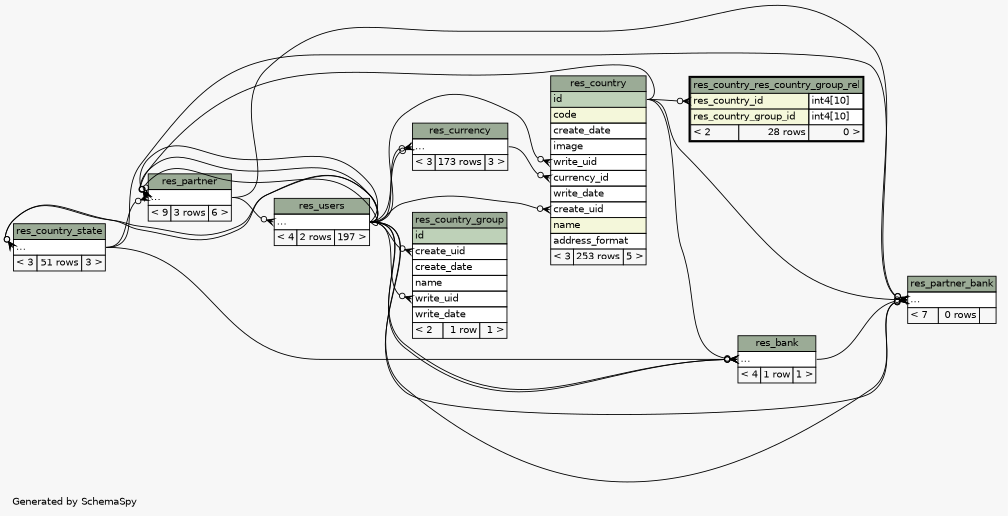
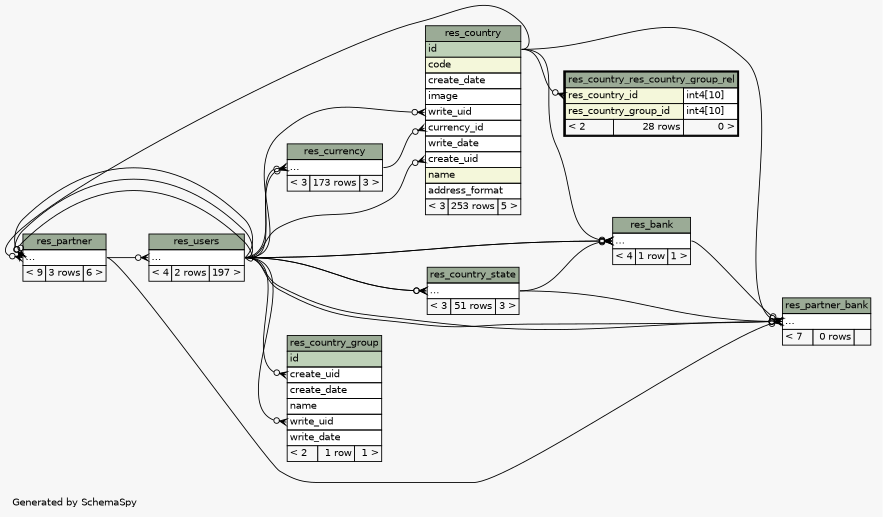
edge "res_country_state" -> "res_partner": removed
